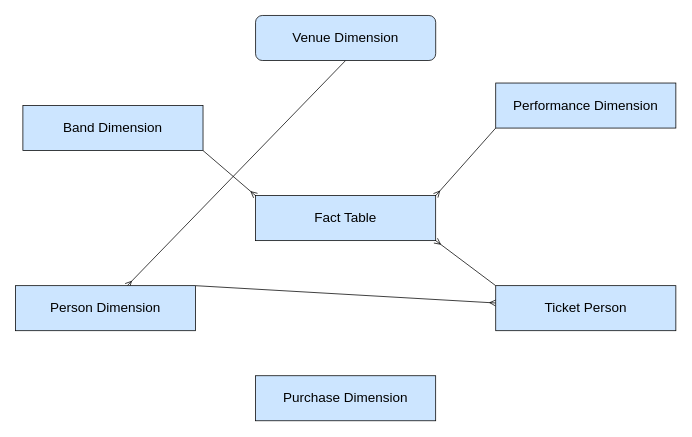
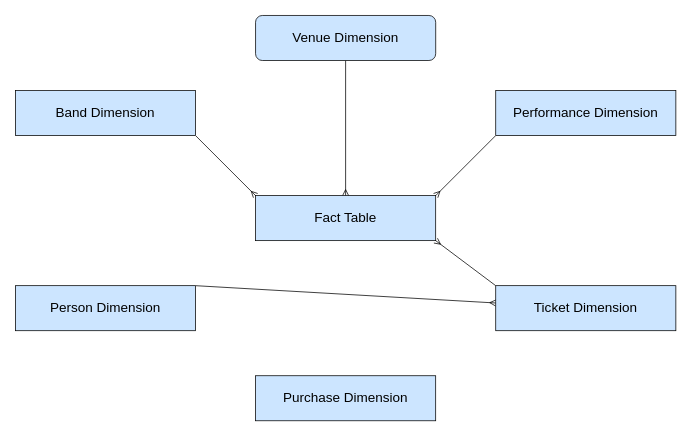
node "Performance Dimension": moved (585, 105) -> (585, 113)
node "Band Dimension": moved (113, 128) -> (105, 113)
edge "Venue Dimension" -> "Person Dimension": now "Venue Dimension" -> "Fact Table"
node "Ticket Person": label "Ticket Person" -> "Ticket Dimension"
